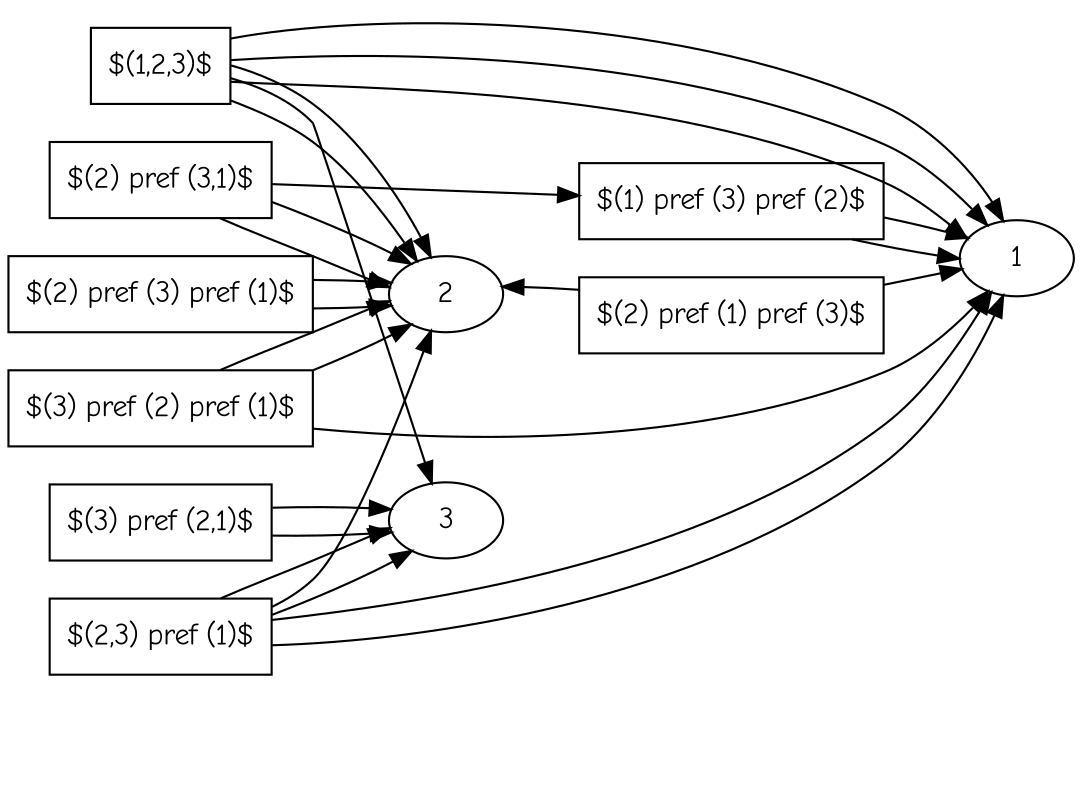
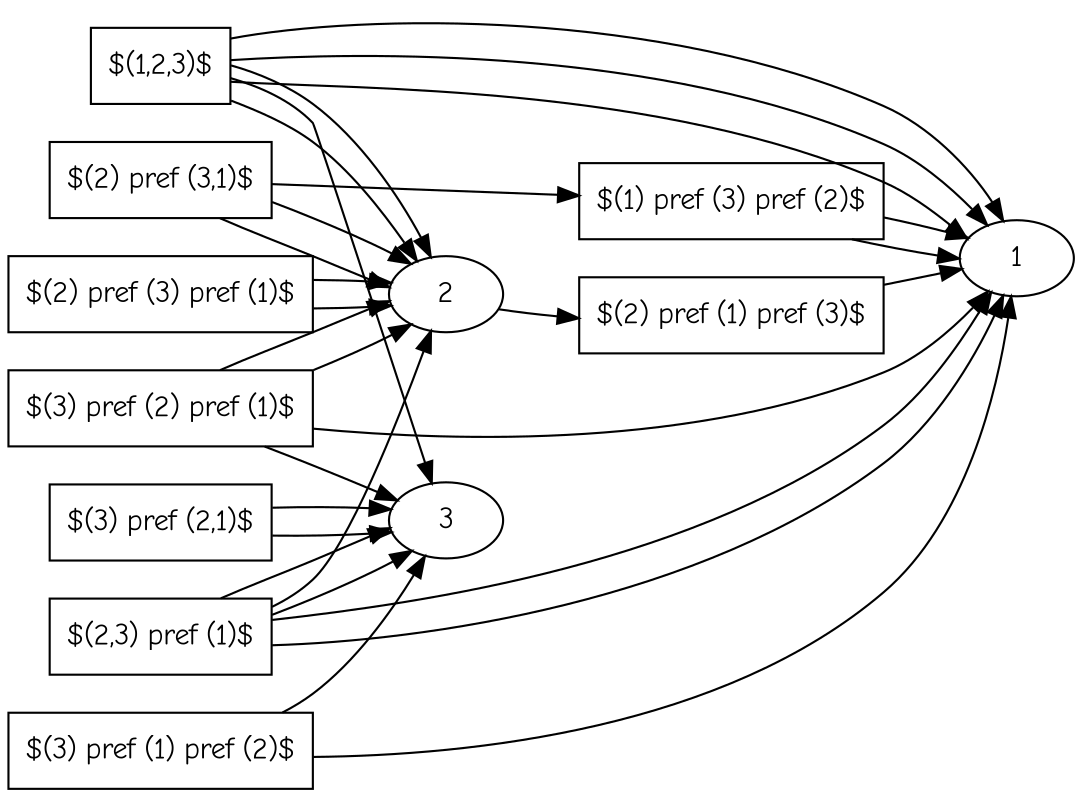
edge "$(2) pref (1) pref (3)$" -> "2": reversed
edge "$(3) pref (2) pref (1)$" -> "3": added
node "$(3) pref (1) pref (2)$": added
